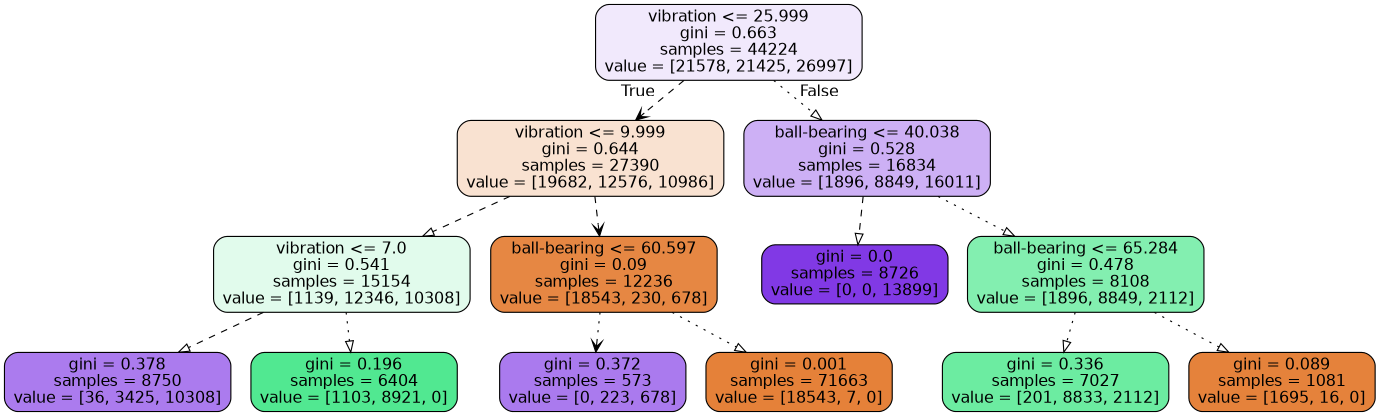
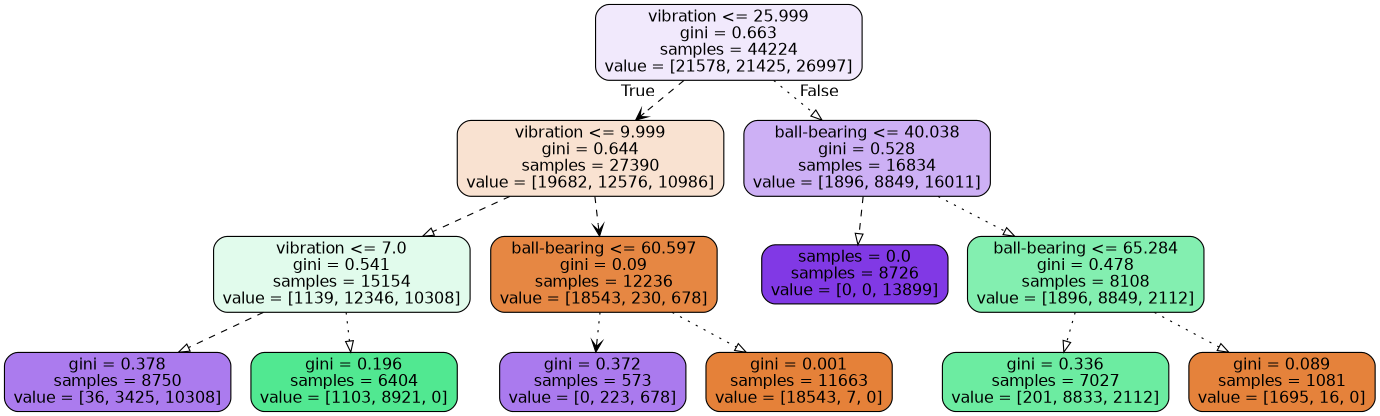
node "gini = 0.0 samples = 8726 value = [0, 0, 13899]": label "gini = 0.0 samples = 8726 value = [0, 0, 13899]" -> "samples = 0.0 samples = 8726 value = [0, 0, 13899]"
node "gini = 0.001 samples = 71663 value = [18543, 7, 0]": label "gini = 0.001 samples = 71663 value = [18543, 7, 0]" -> "gini = 0.001 samples = 11663 value = [18543, 7, 0]"
